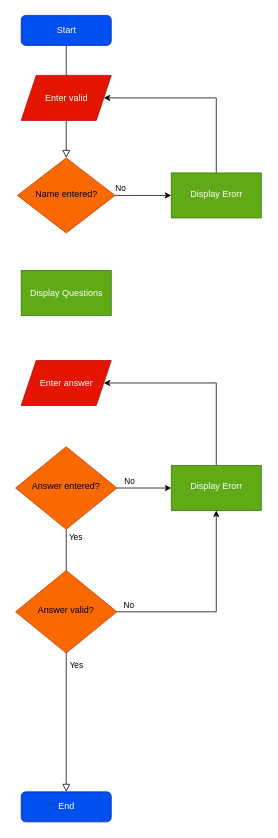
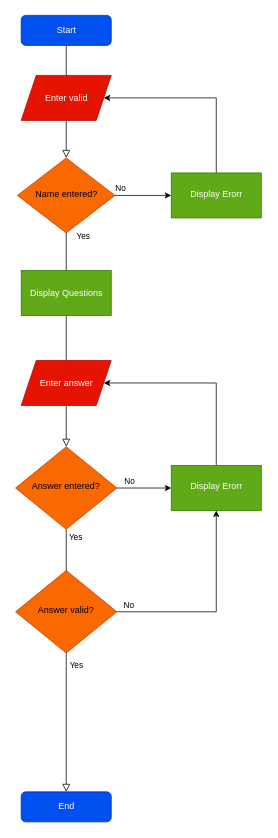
edge "Name entered?" -> "Answer entered?": added, label "Yes"
